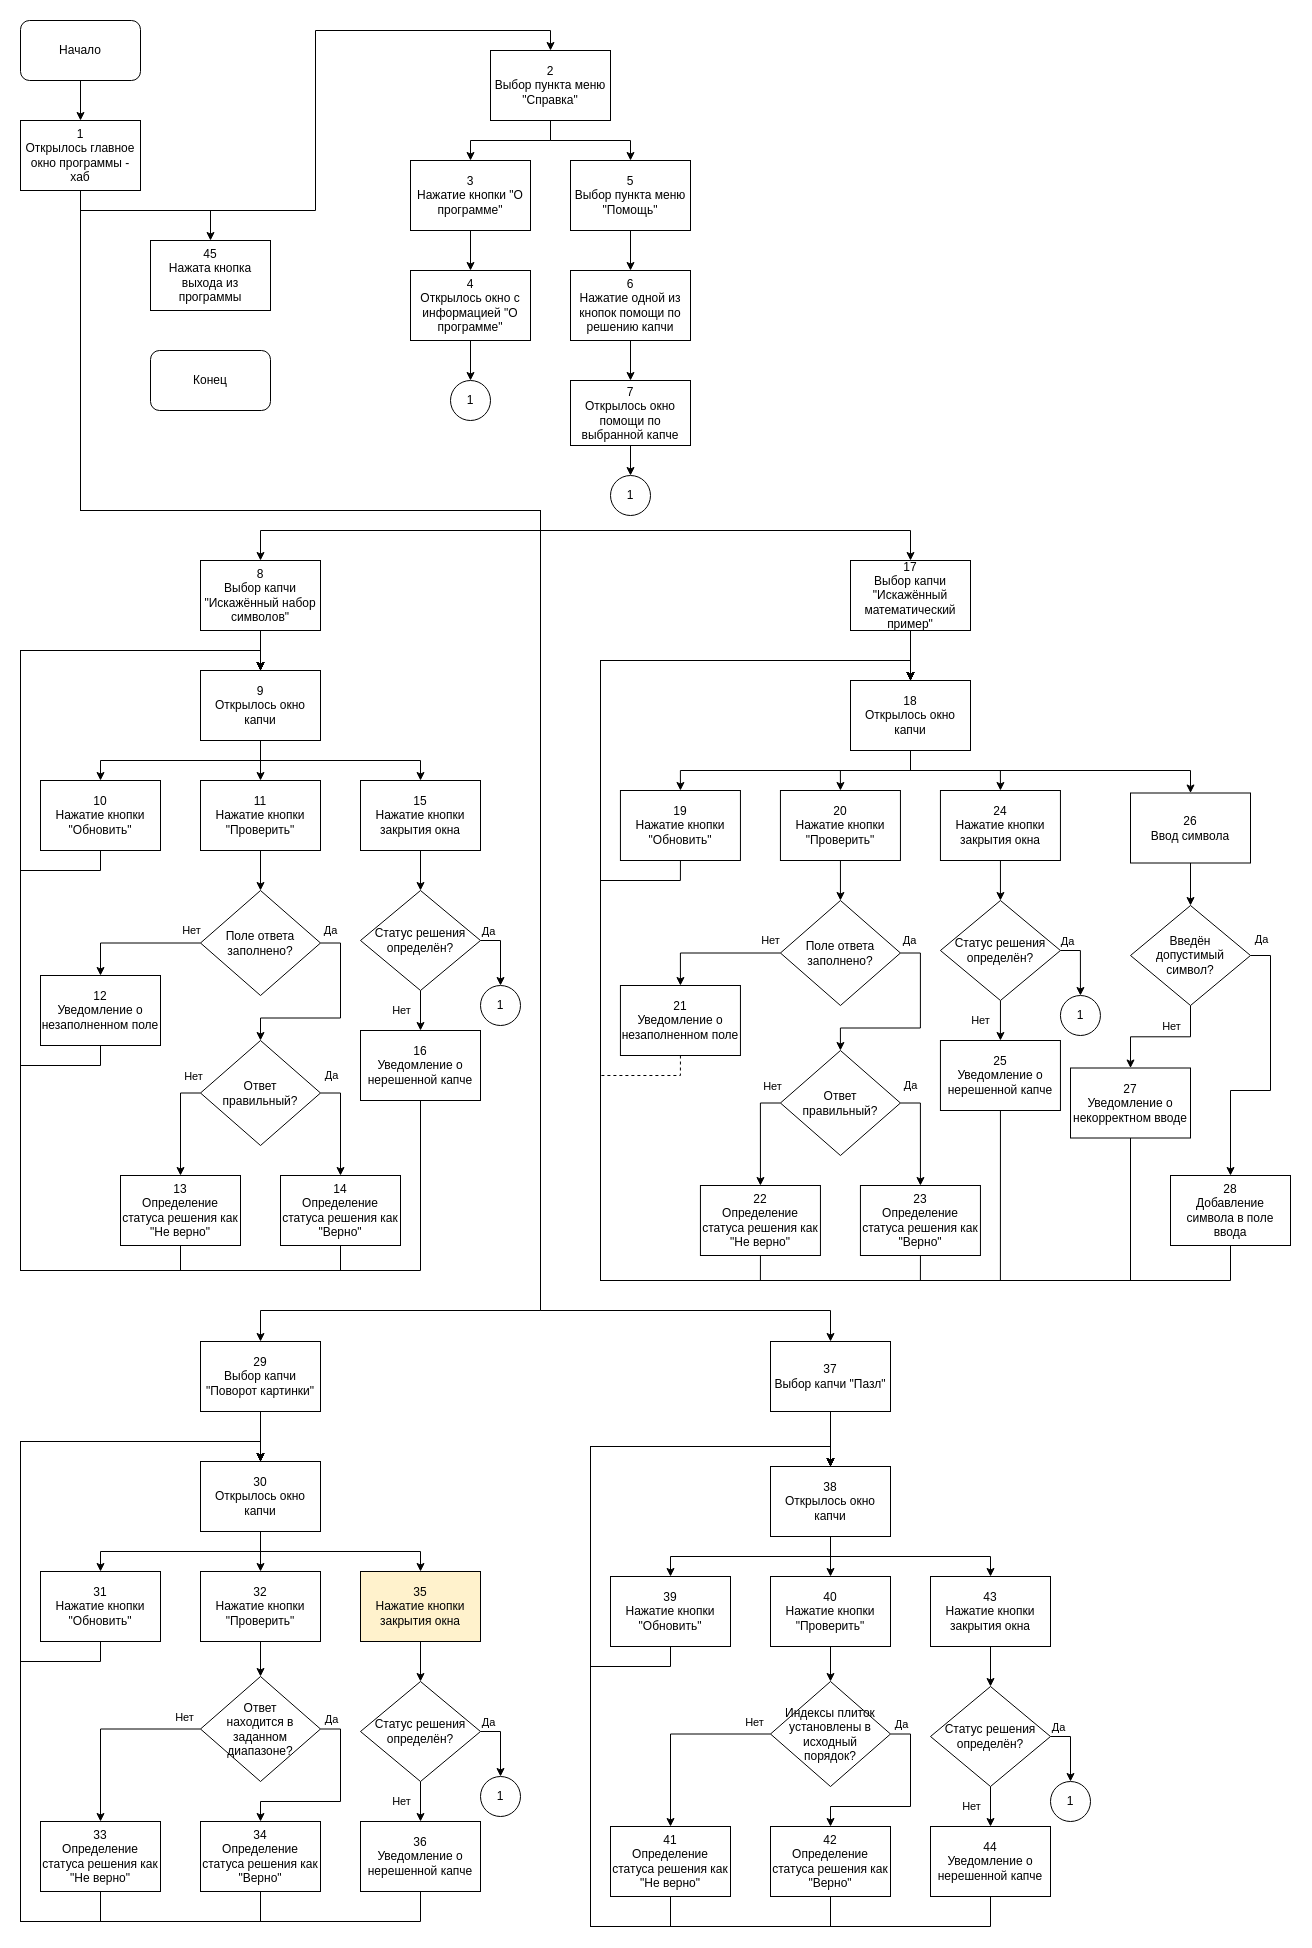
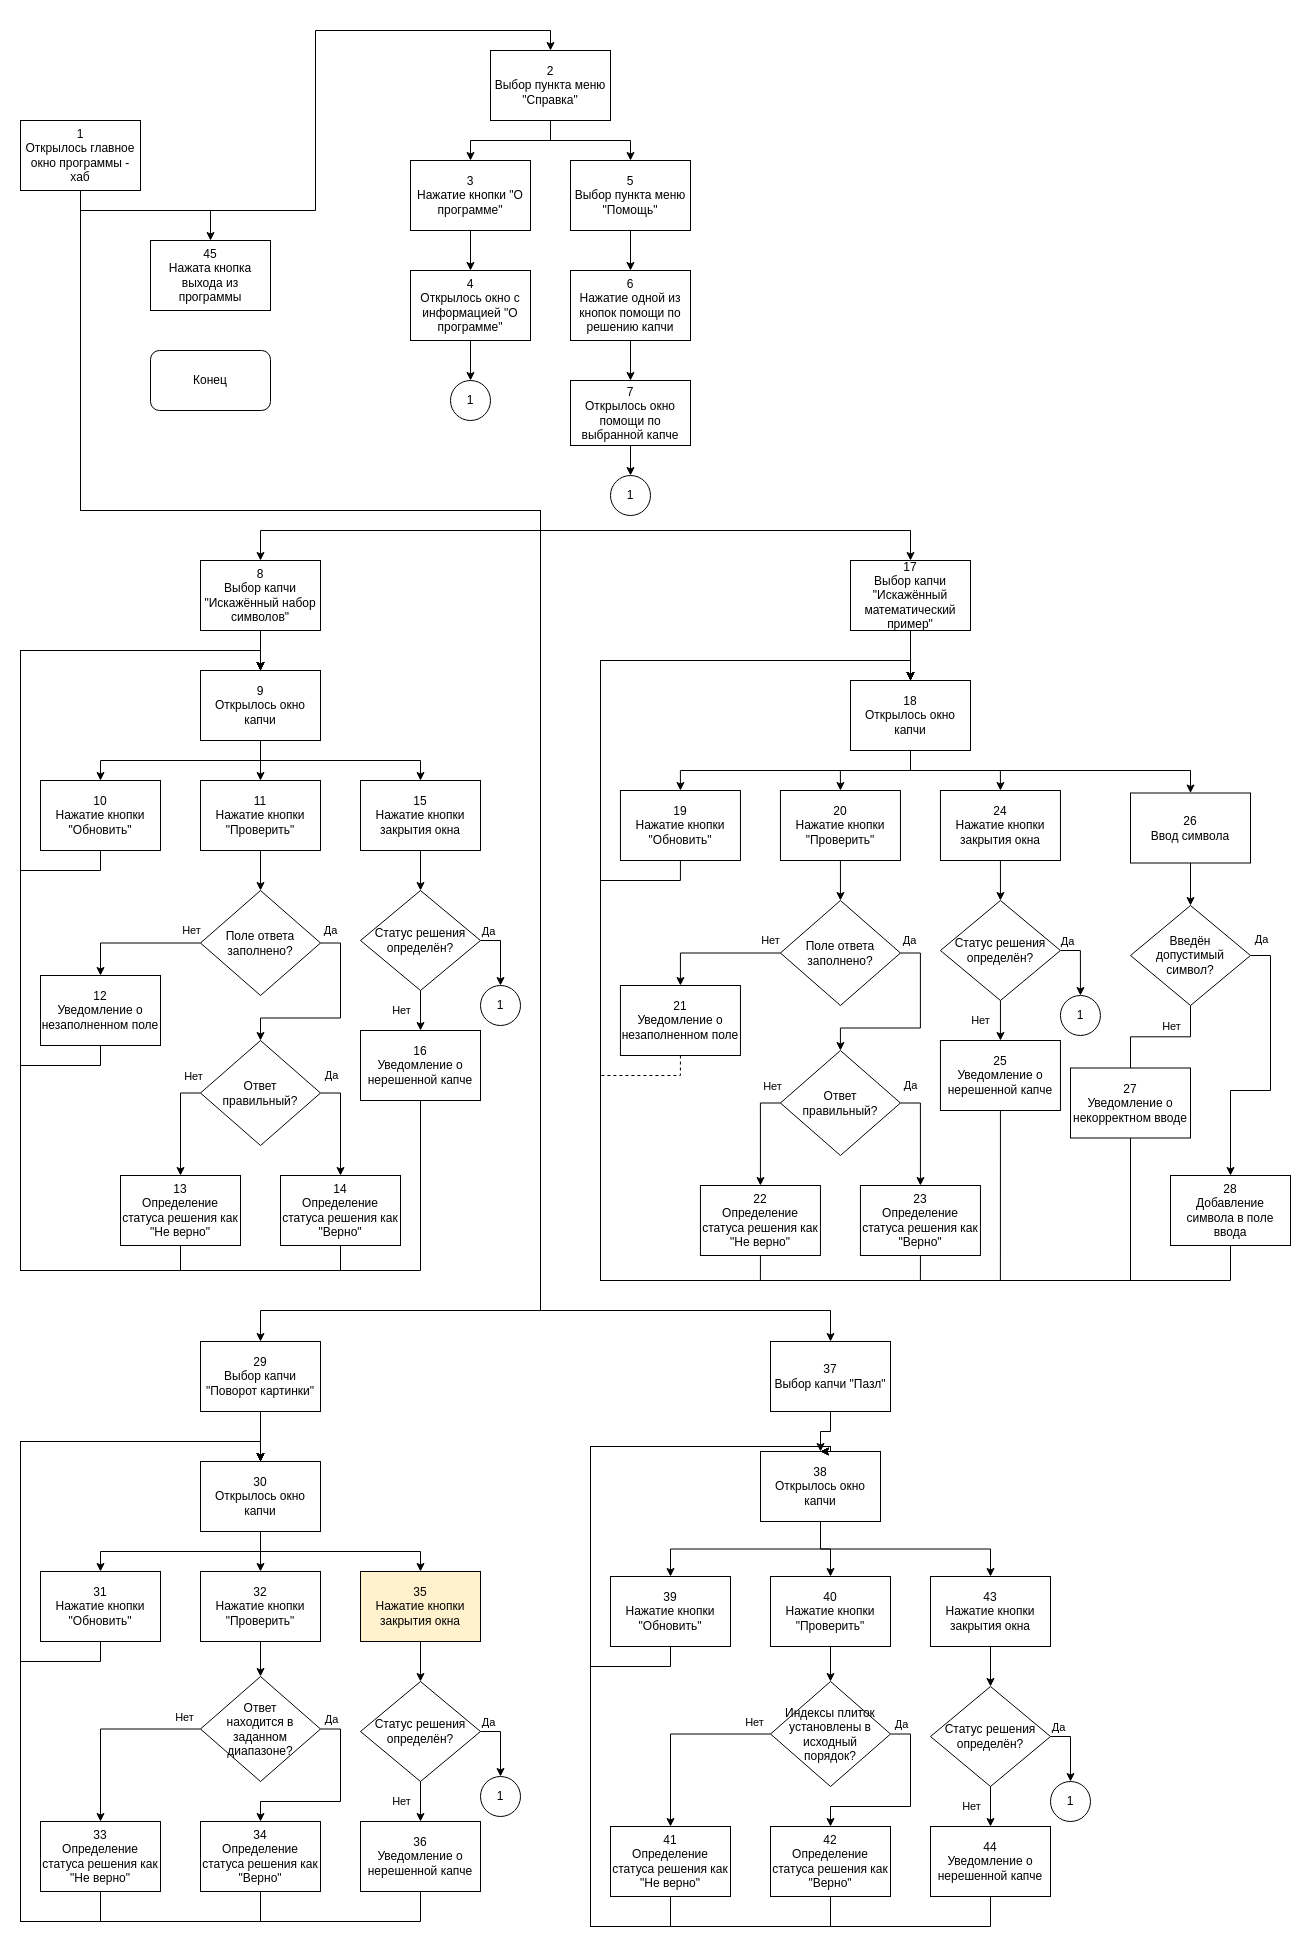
node "Начало": removed
edge "Начало" -> "1 Открылось главное окно программы - хаб": removed
edge "Введён допустимый символ?" -> "27 Уведомление о некорректном вводе": arrowhead classic -> none
node "38 Открылось окно капчи": moved (831, 1502) -> (821, 1487)
